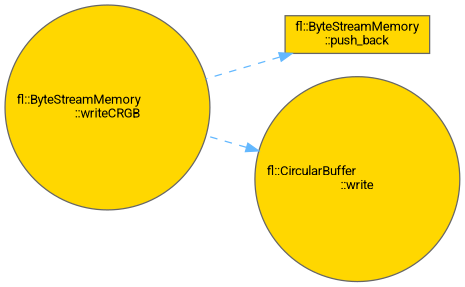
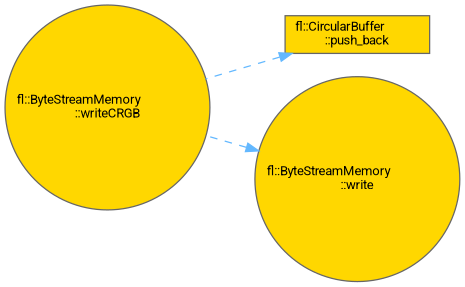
node "fl::ByteStreamMemory ::push_back": label "fl::ByteStreamMemory ::push_back" -> "fl::CircularBuffer ::push_back"
node "fl::CircularBuffer ::write": label "fl::CircularBuffer ::write" -> "fl::ByteStreamMemory ::write"
